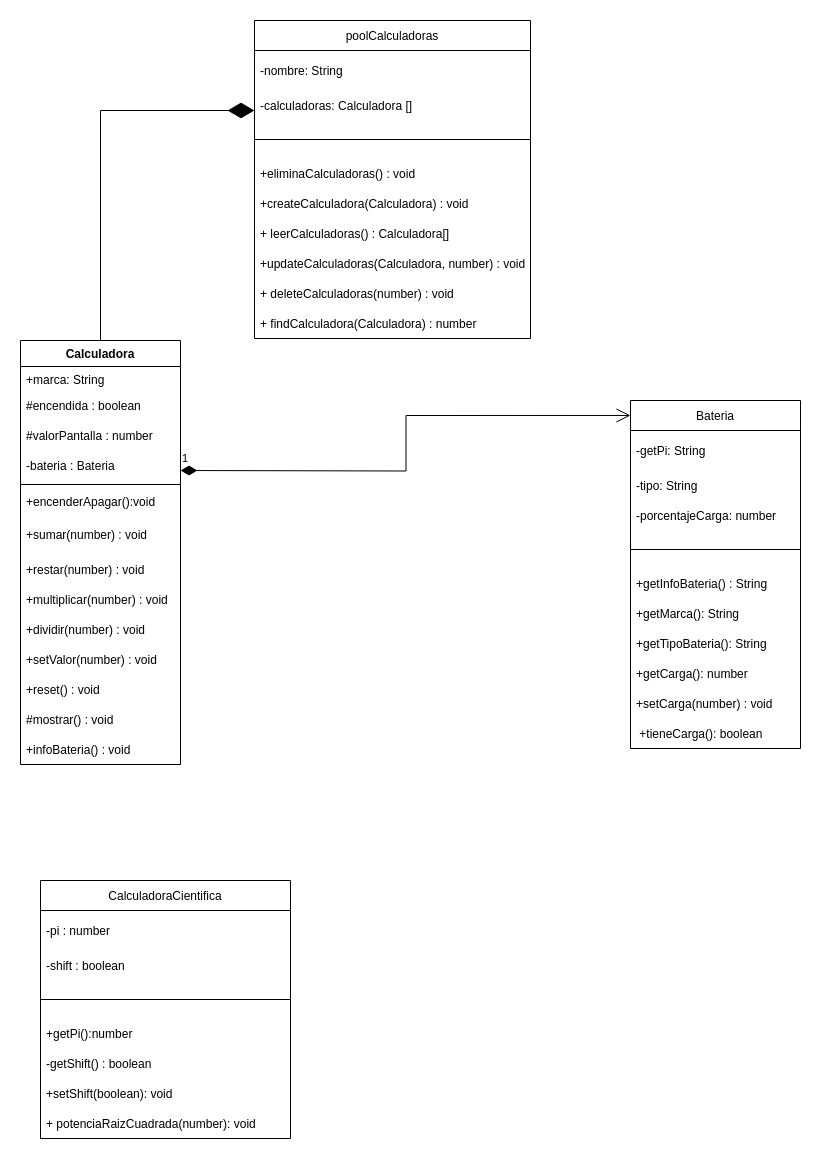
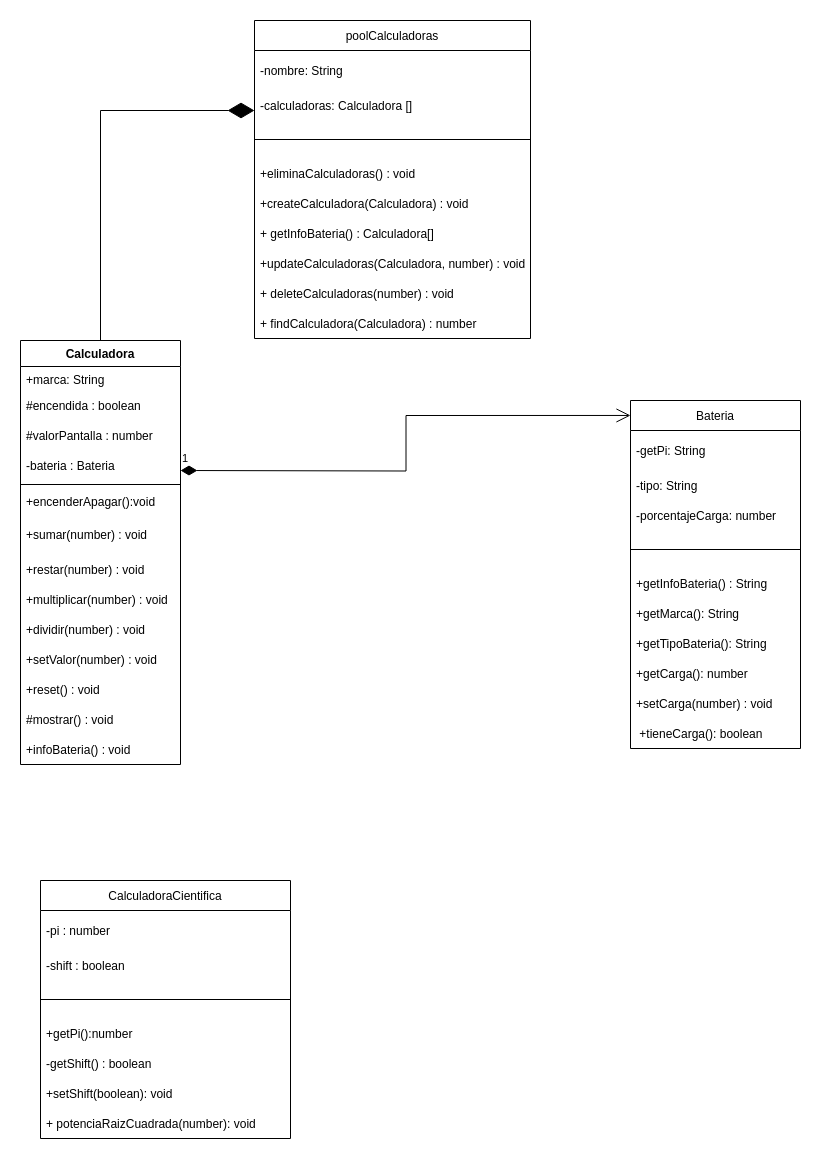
node "+ leerCalculadoras() : Calculadora[]": label "+ leerCalculadoras() : Calculadora[]" -> "+ getInfoBateria() : Calculadora[]"
